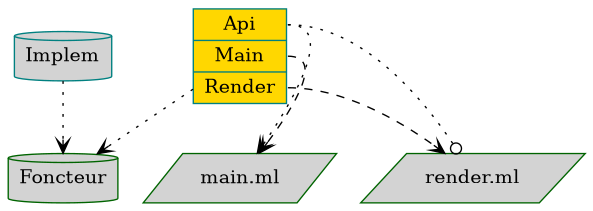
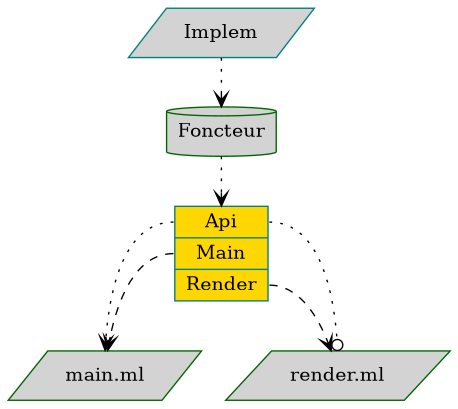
node "Implem": shape cylinder -> parallelogram
edge "Api" -> "Foncteur": reversed
